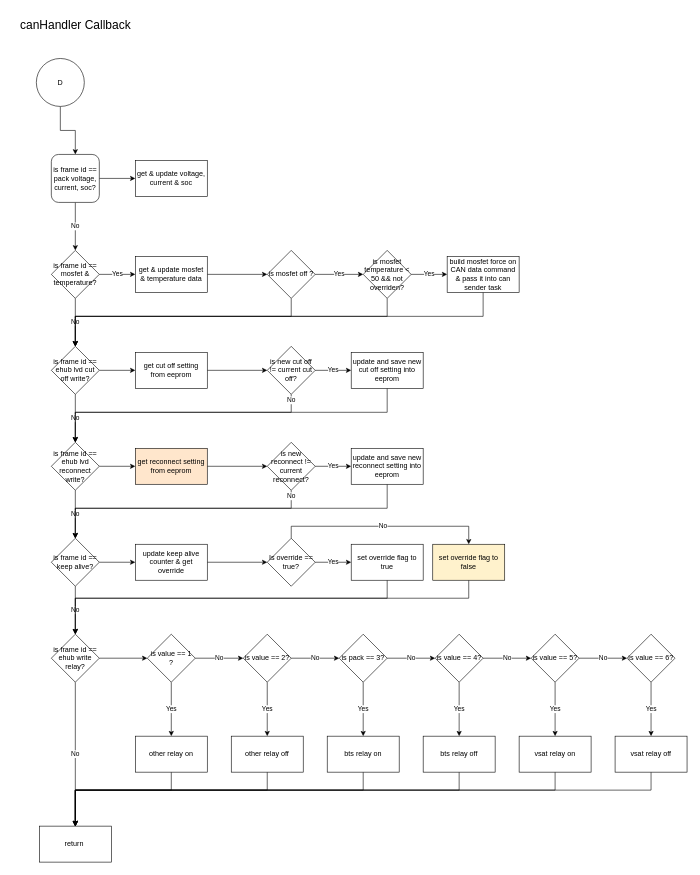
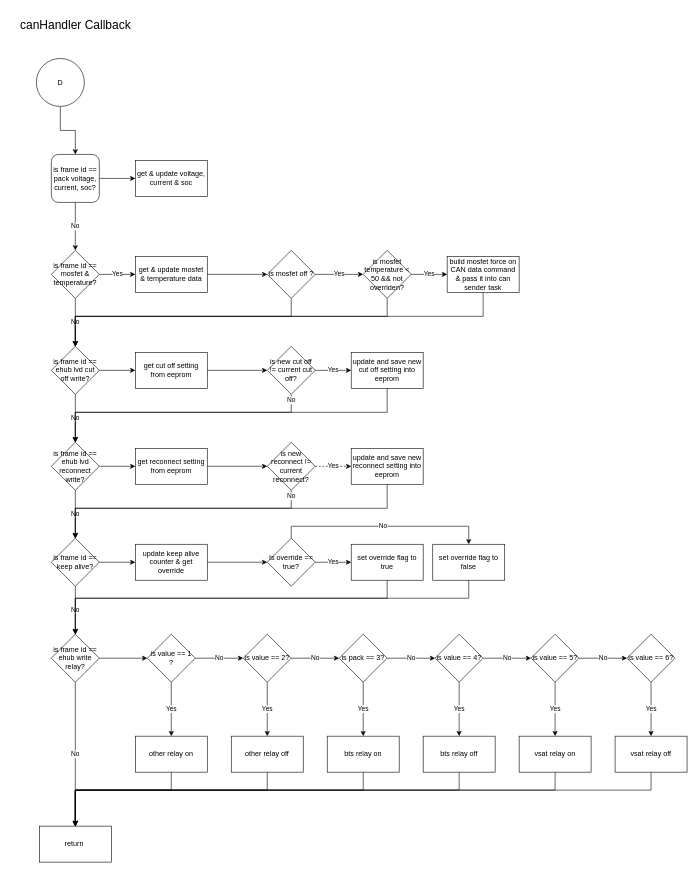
node "get reconnect setting from eeprom": fillcolor #ffe6cc -> #ffffff
edge "is new reconnect != current reconnect?" -> "update and save new reconnect setting into eeprom": style solid -> dashed
node "set override flag to false": fillcolor #fff2cc -> #ffffff
